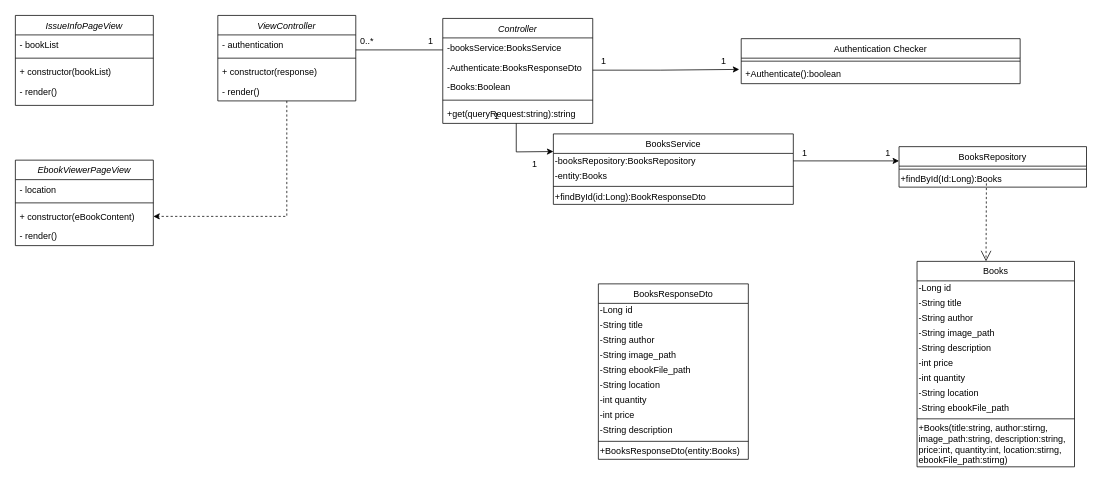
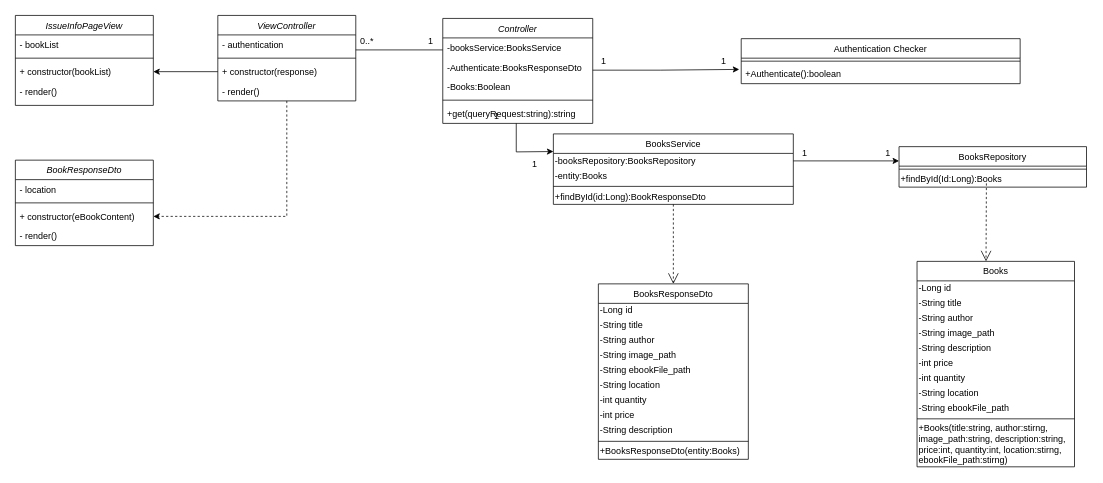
edge "+ constructor(response)" -> "+ constructor(bookList)": added
node "EbookViewerPageView": label "EbookViewerPageView" -> "BookResponseDto"
edge "BooksService" -> "BooksResponseDto": added
